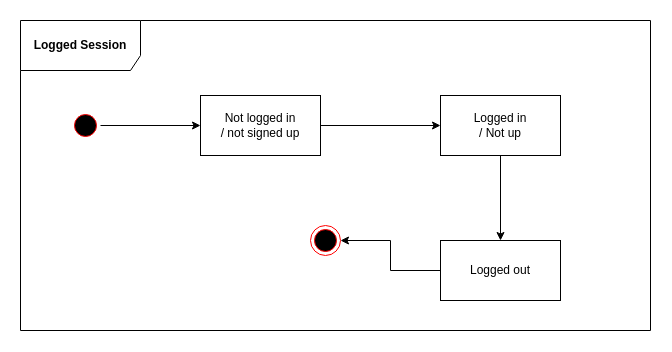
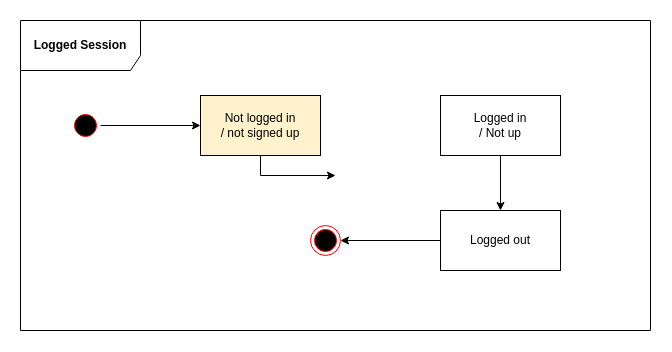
node "Not logged in / not signed up": fillcolor #ffffff -> #fff2cc
edge "Not logged in / not signed up" -> "Logged in / Not up": now "Not logged in / not signed up" -> "Logged Session"
node "Logged out": moved (501, 271) -> (501, 241)
